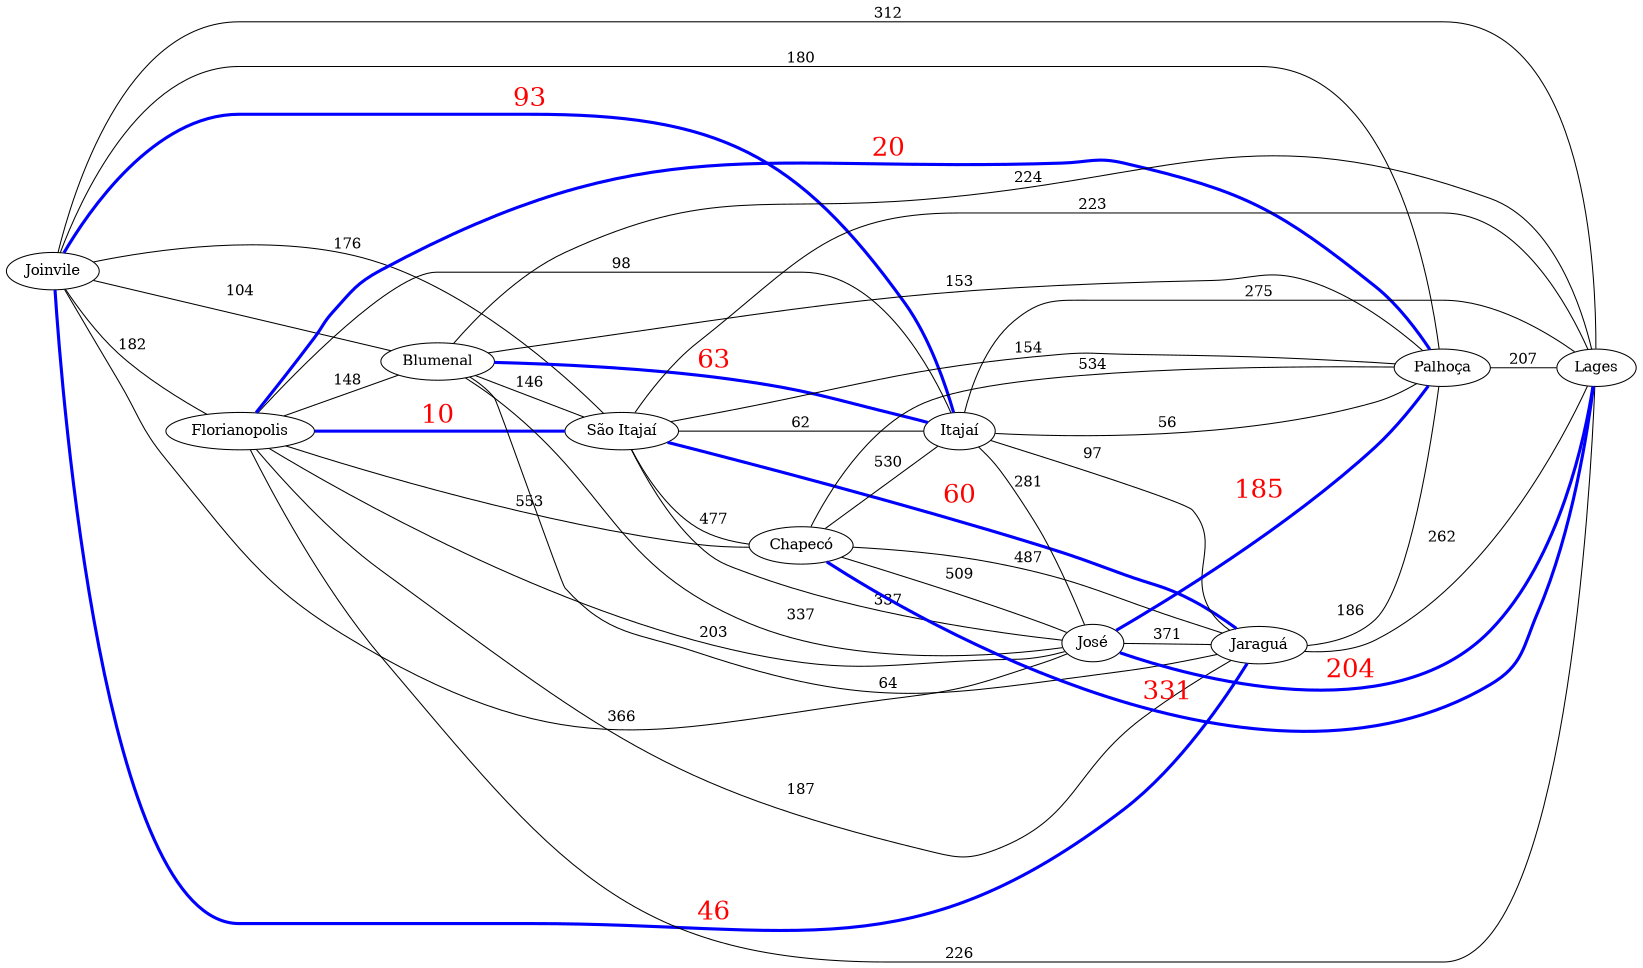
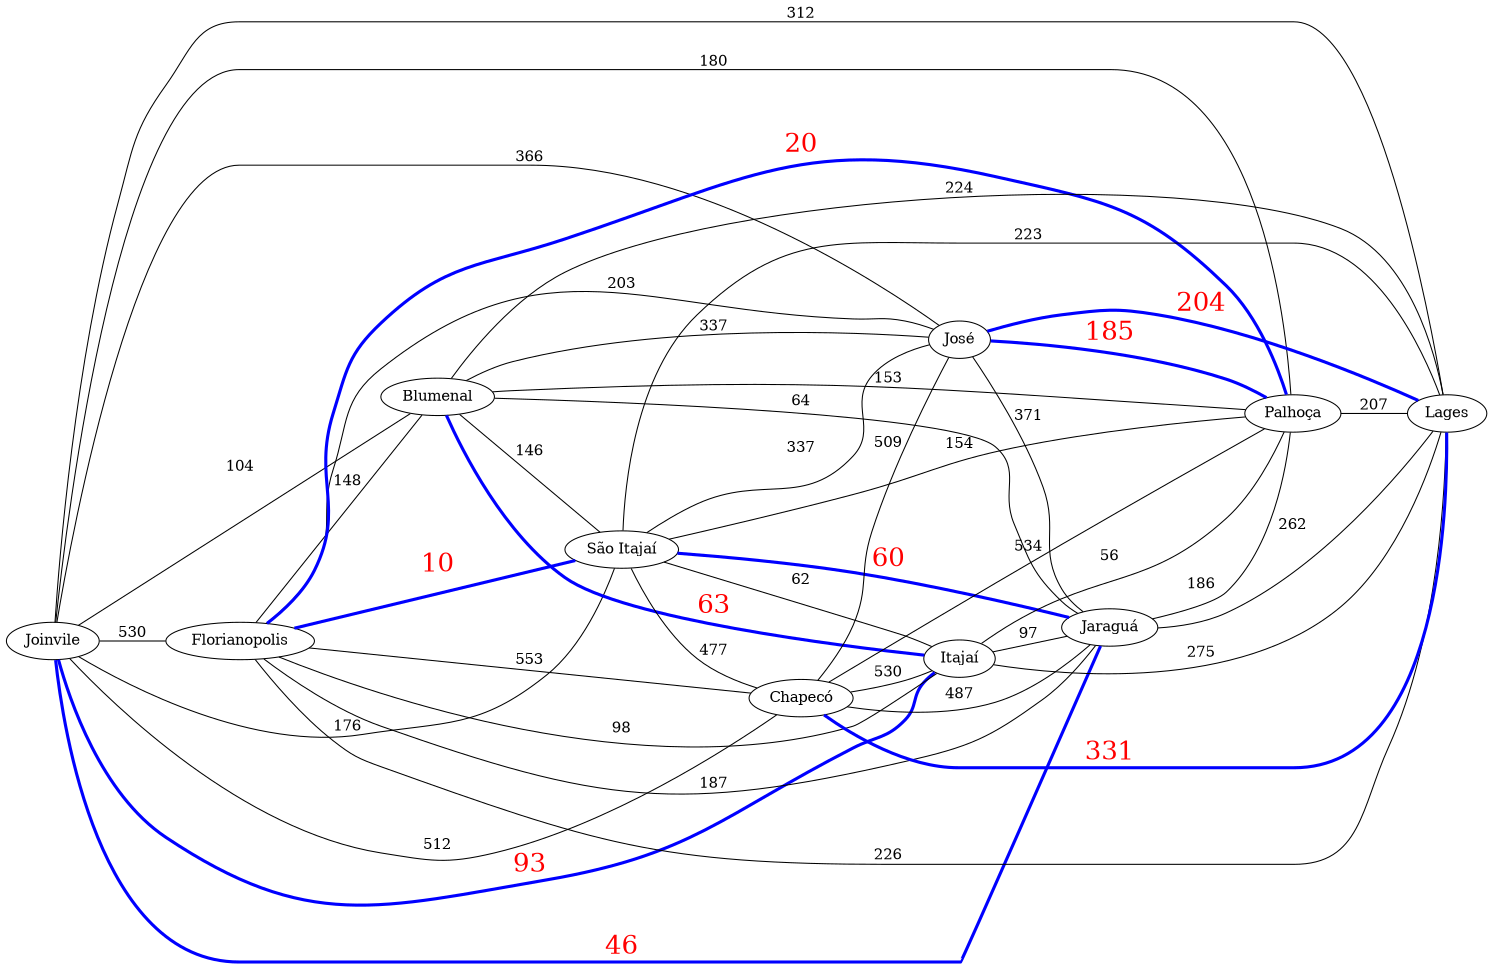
edge "Joinvile" -- "Florianopolis": label "182" -> "530"
edge "Itajaí" -- "José": removed, label "281"
edge "Joinvile" -- "Chapecó": added, label "512"
